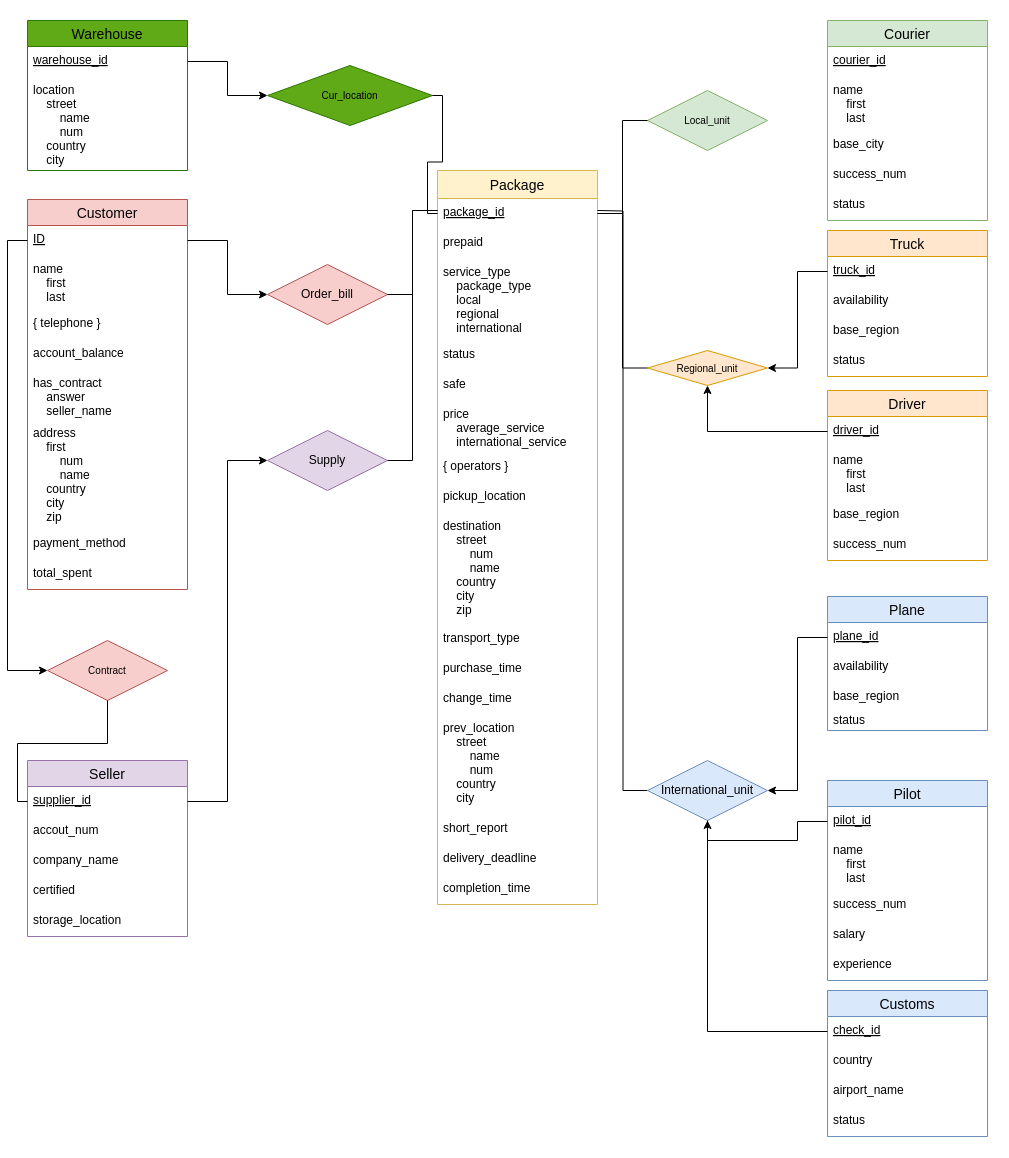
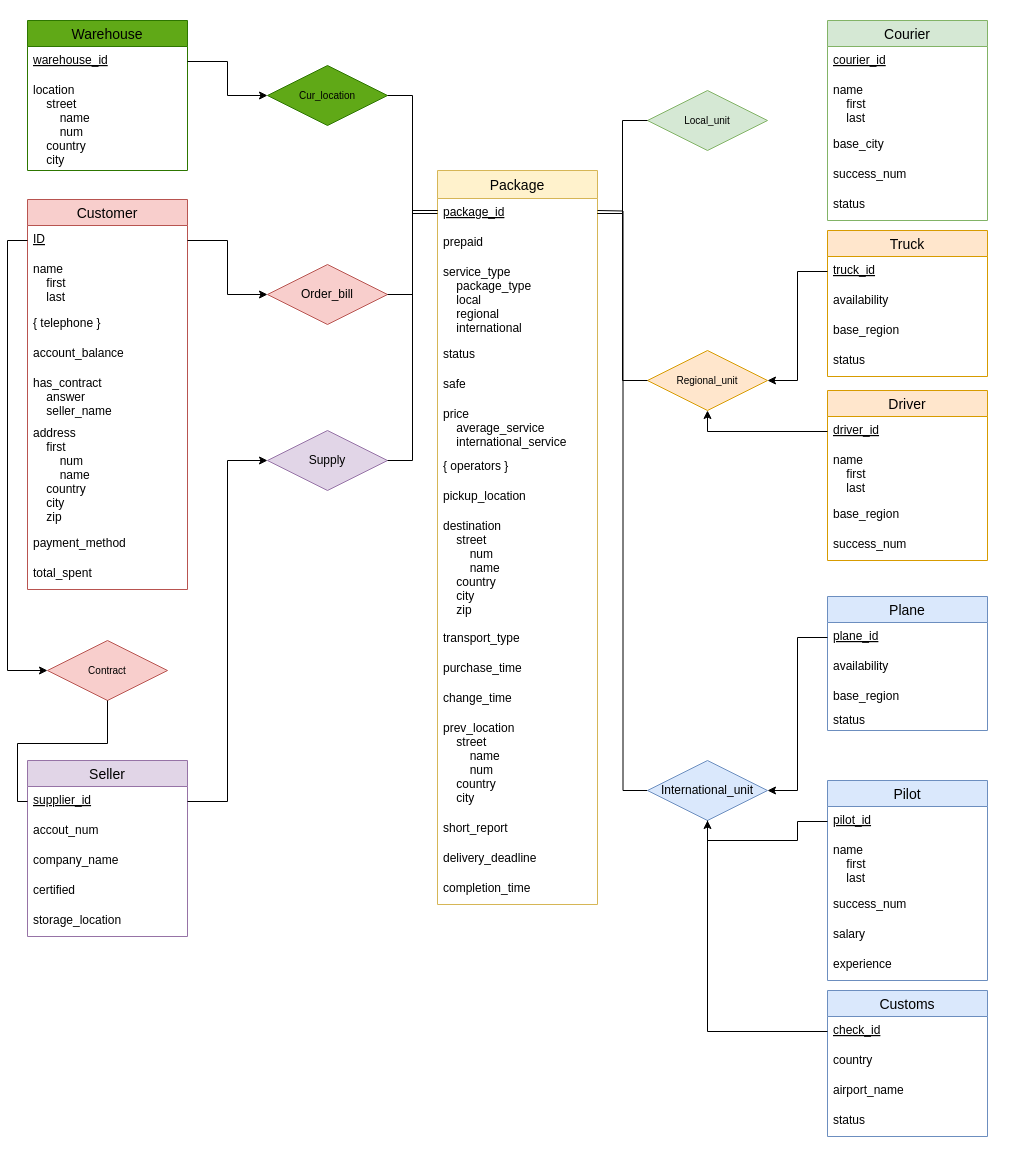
node "Cur_location": size 165x60 -> 120x60
node "Regional_unit": size 120x35 -> 120x60
